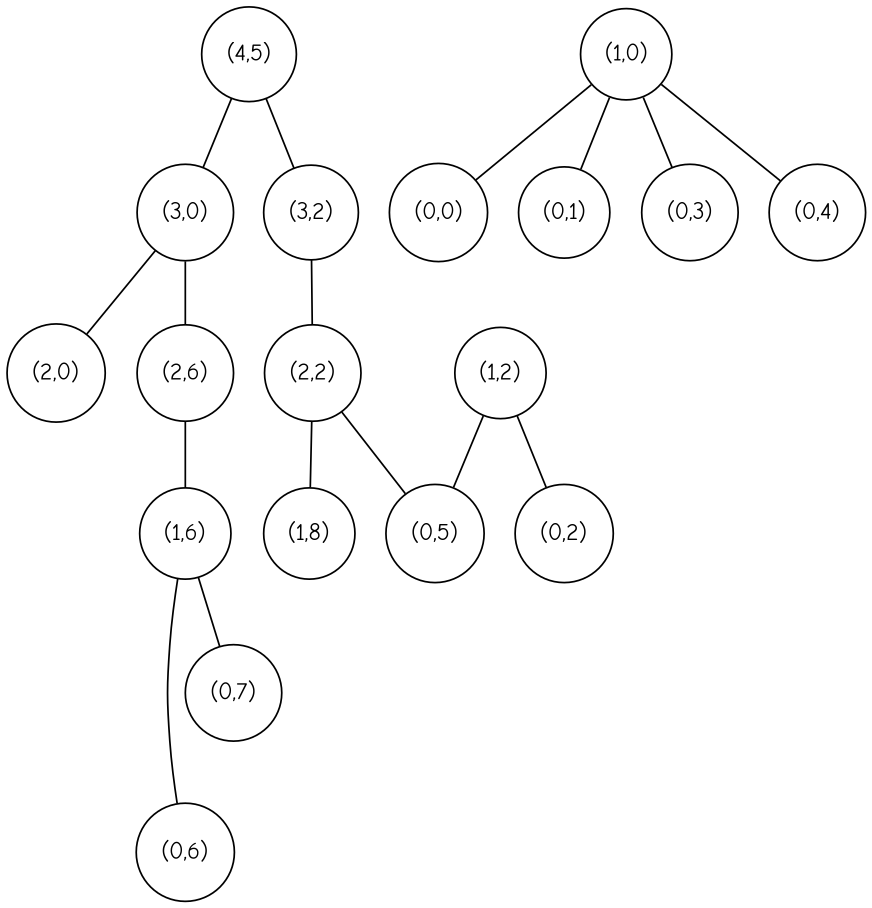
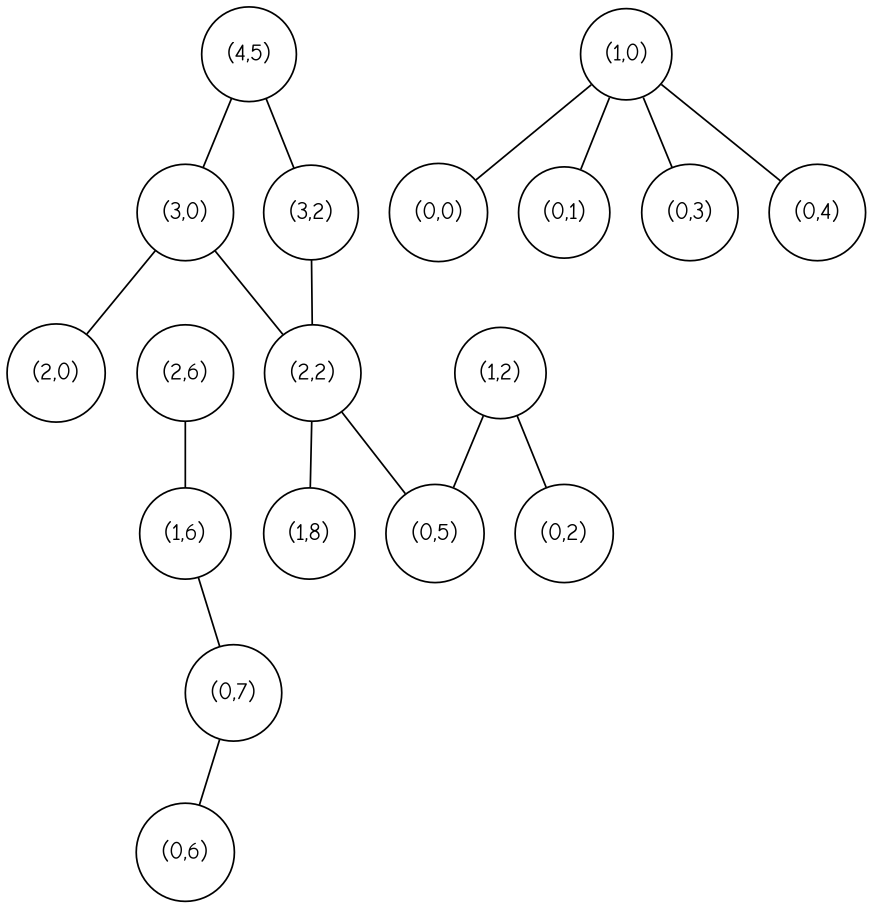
edge "(3,0)" -- "(2,6)": now "(3,0)" -- "(2,2)"
edge "(1,6)" -- "(0,6)": now "(0,7)" -- "(0,6)"
